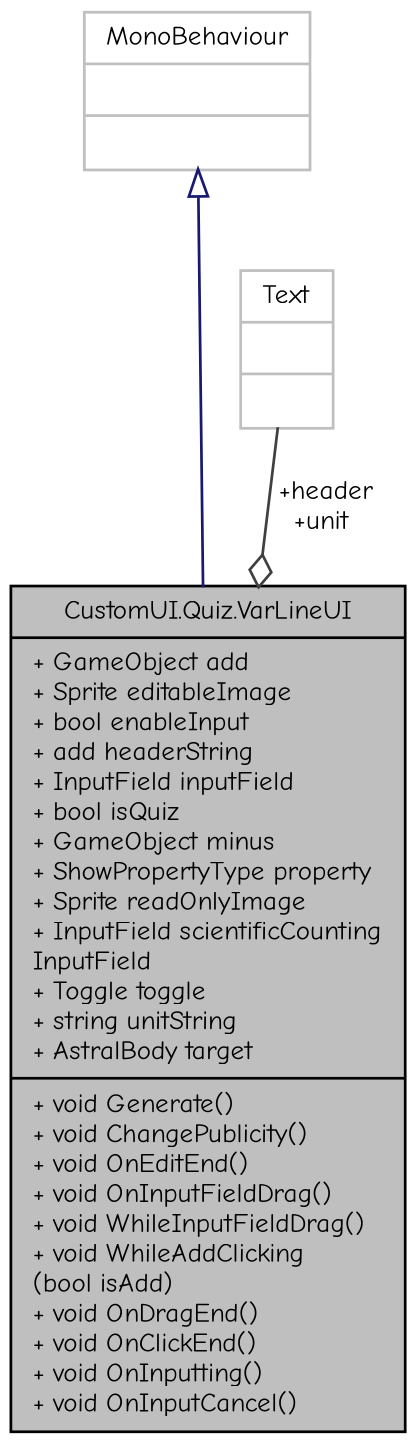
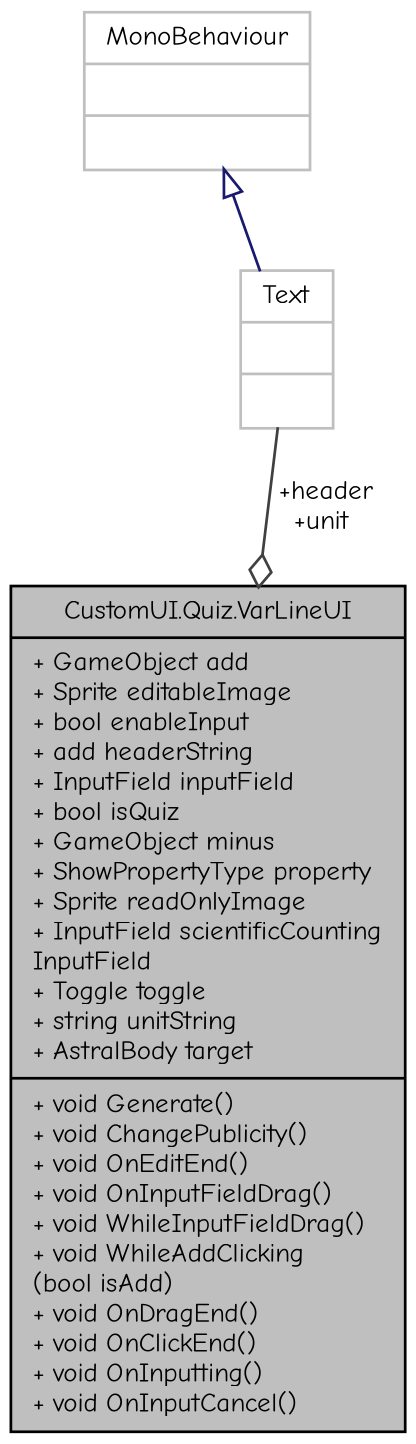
edge "CustomUI.Quiz.VarLineUI" -> "MonoBehaviour": now "Text" -> "MonoBehaviour"
